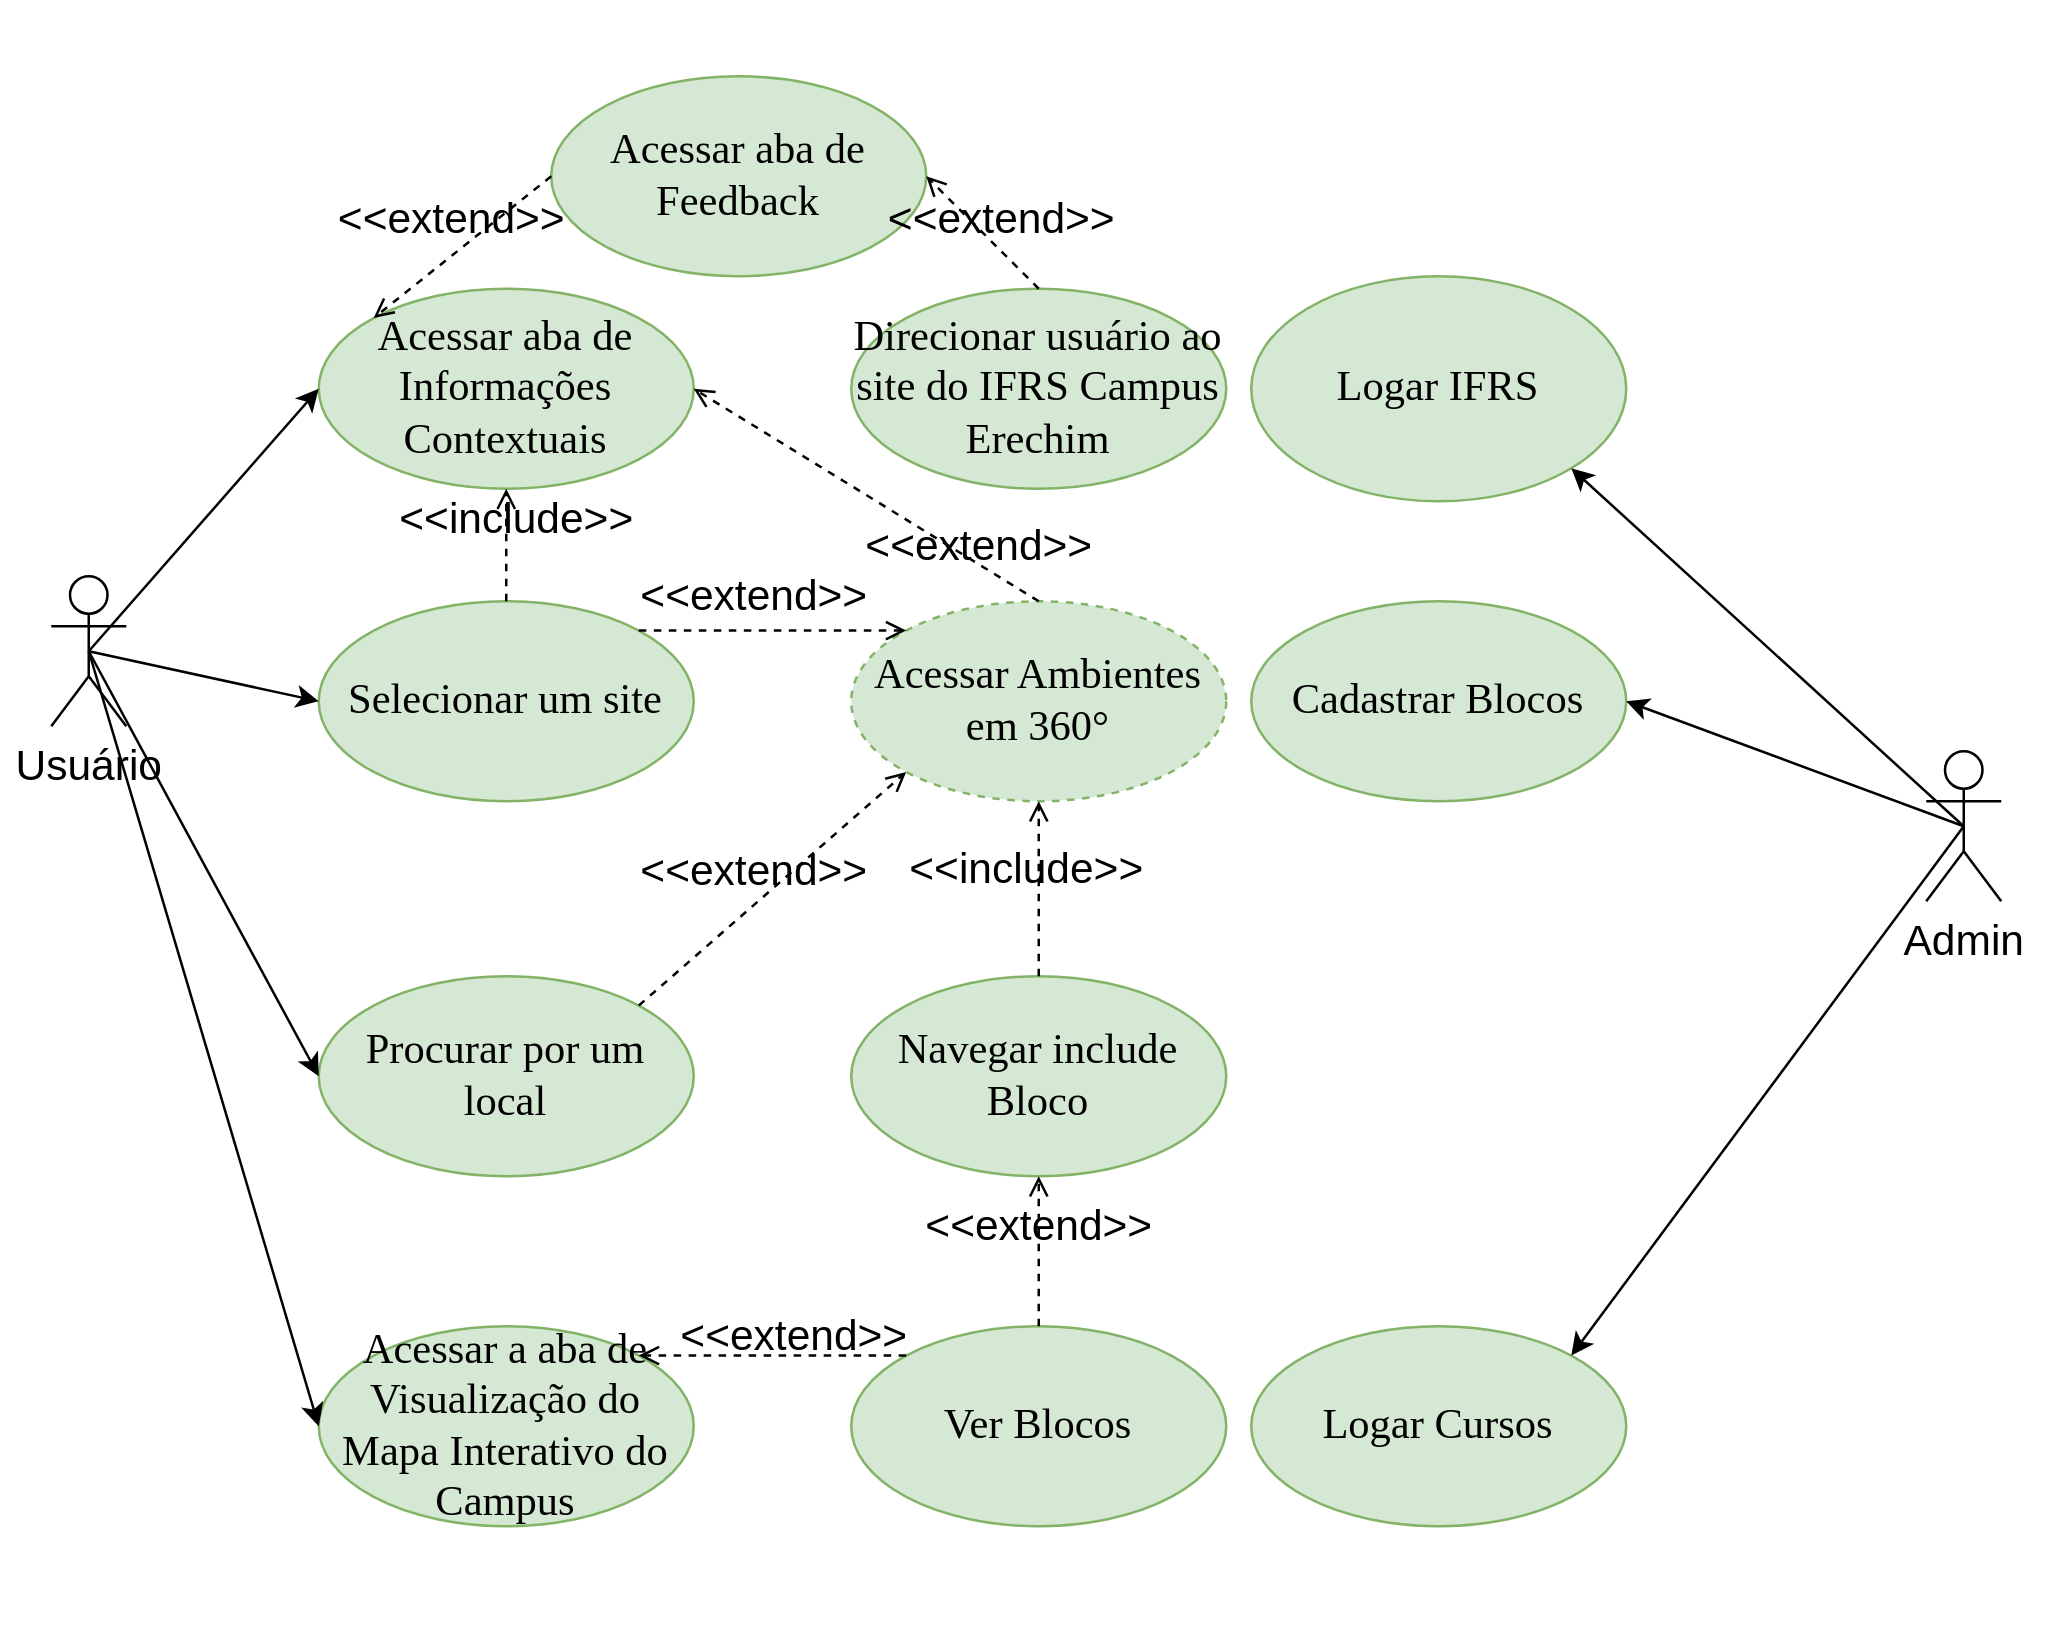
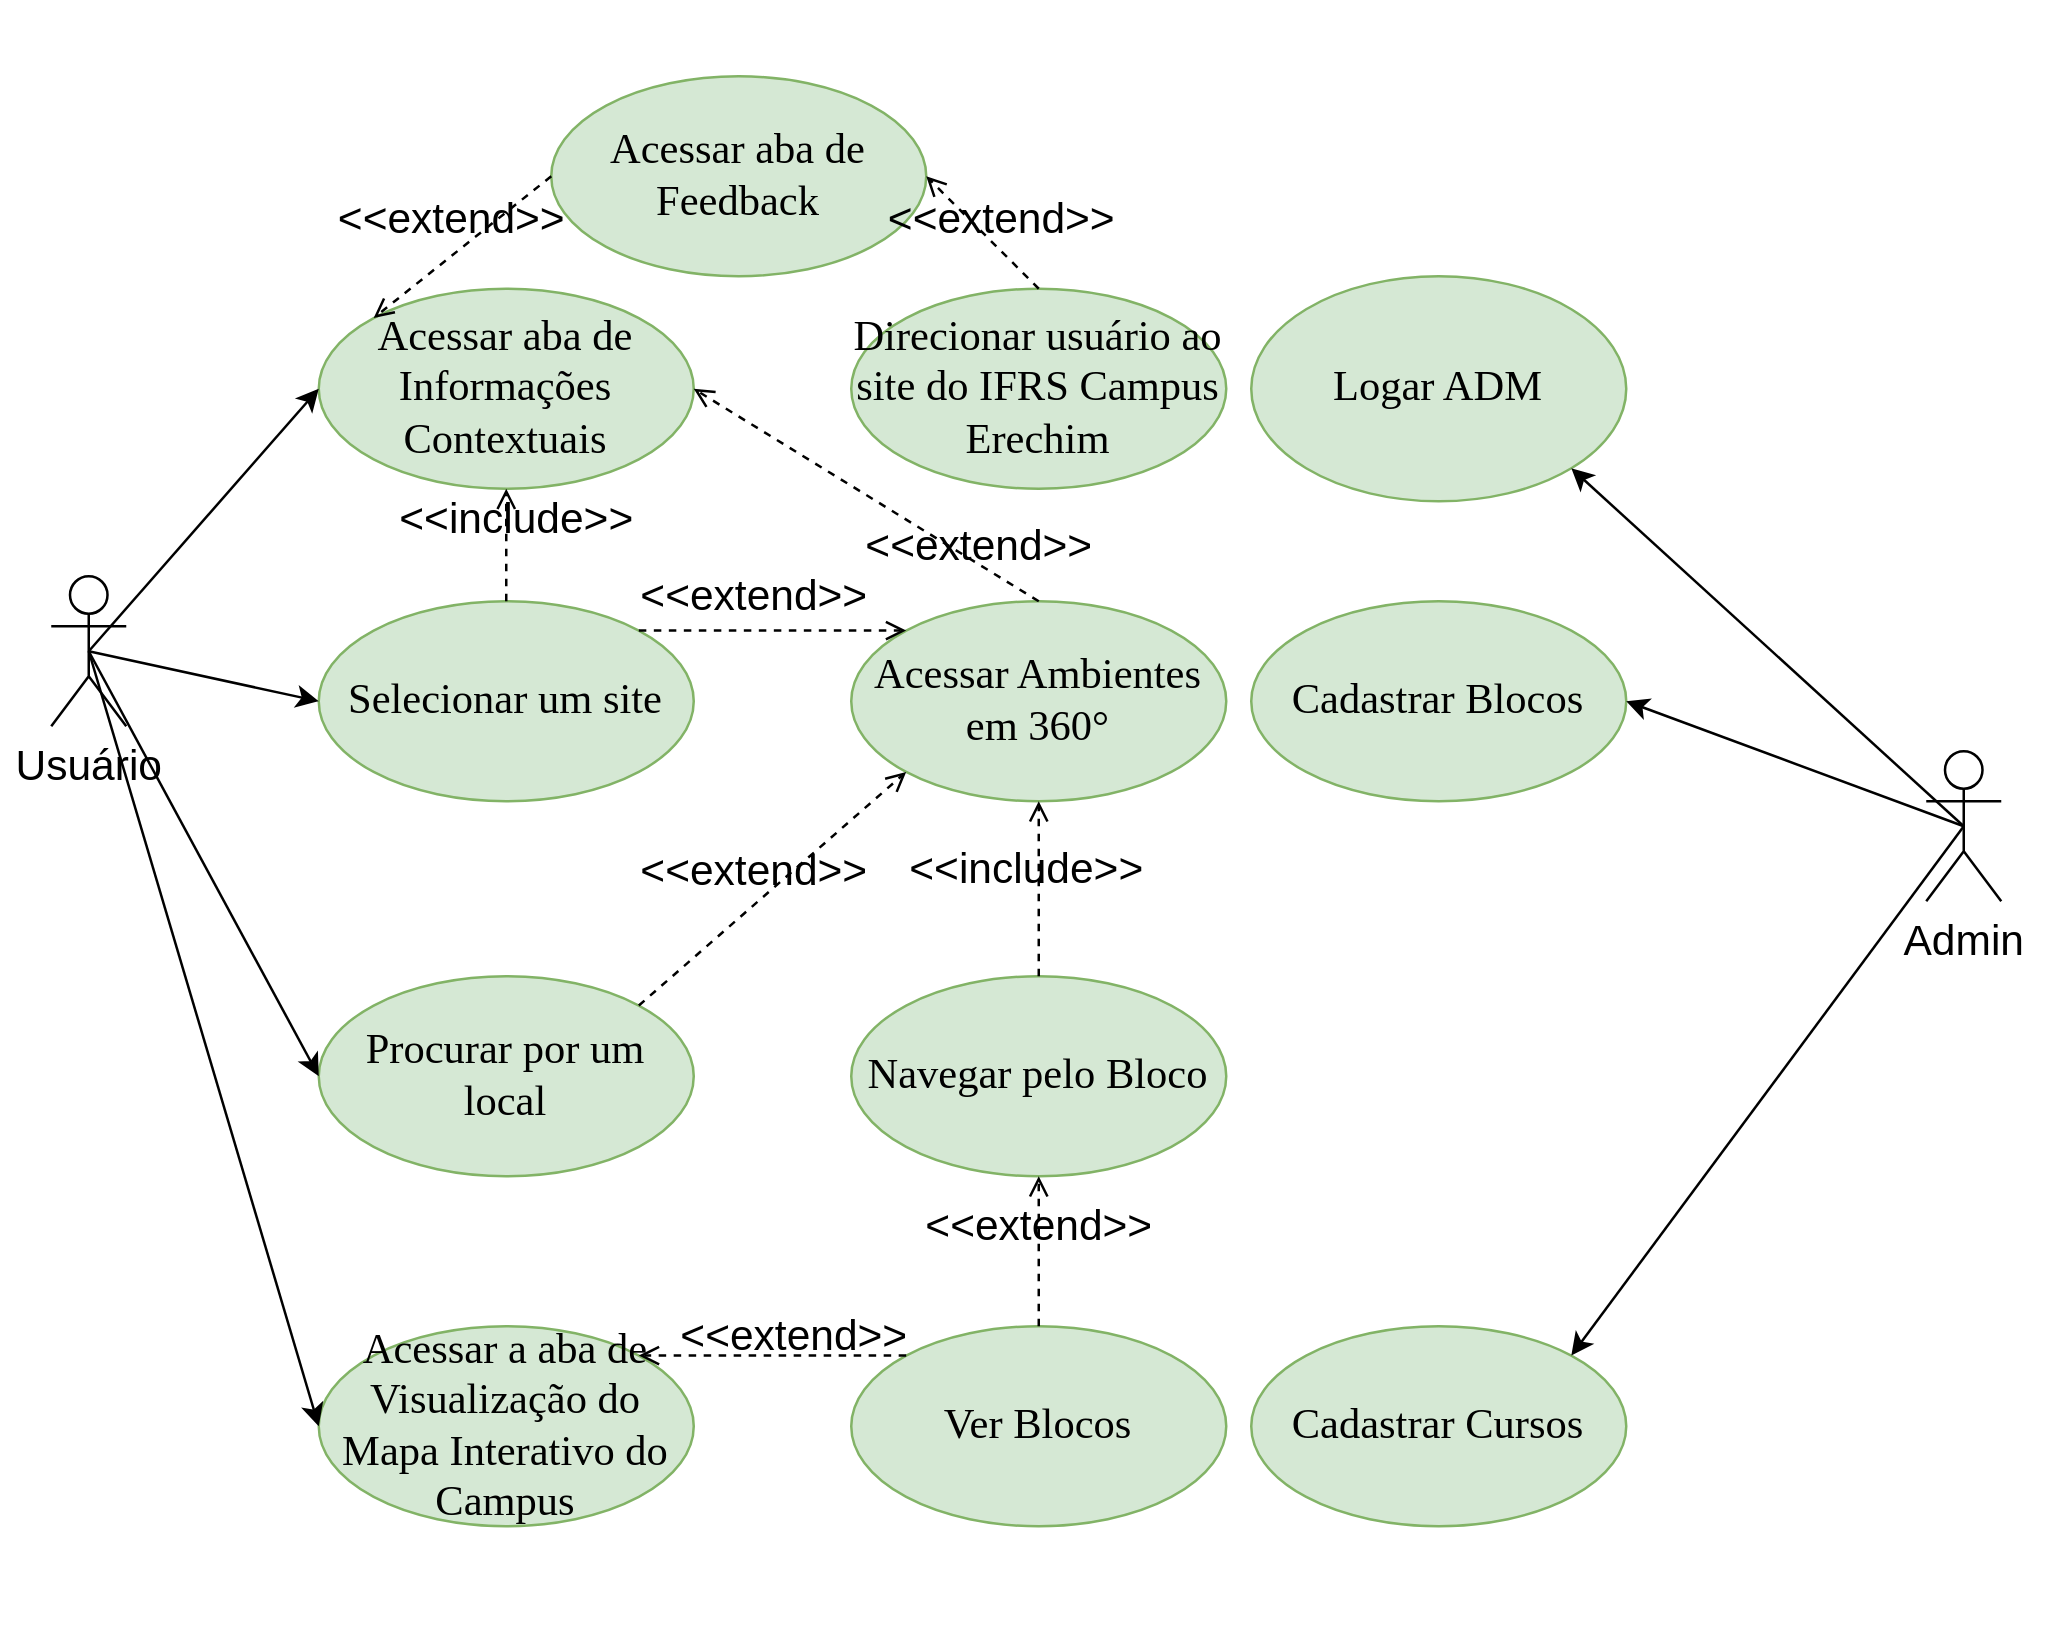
node "Logar IFRS": label "Logar IFRS" -> "Logar ADM"
node "Acessar Ambientes em 360°": style dashed -> solid
node "Navegar include Bloco": label "Navegar include Bloco" -> "Navegar pelo Bloco"
node "Logar Cursos": label "Logar Cursos" -> "Cadastrar Cursos"
